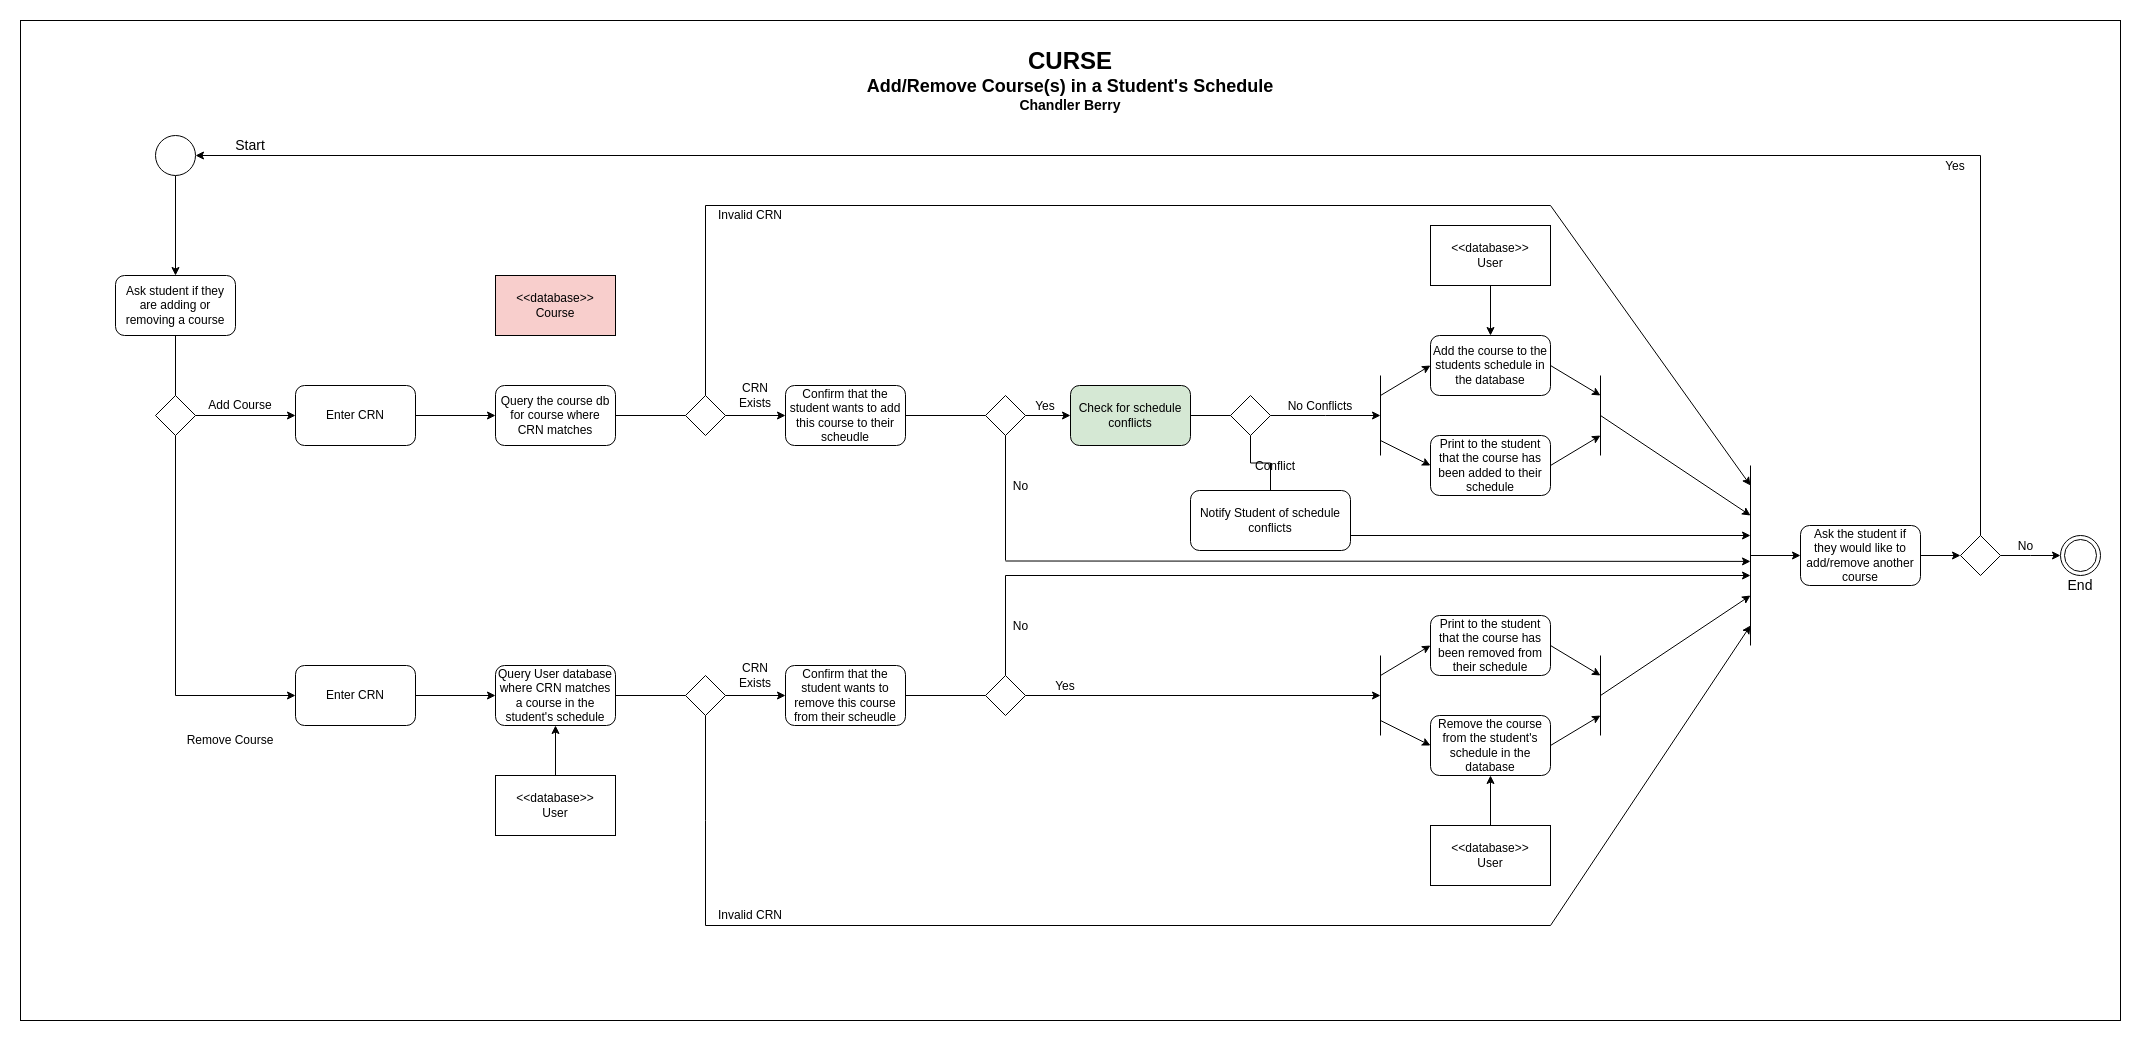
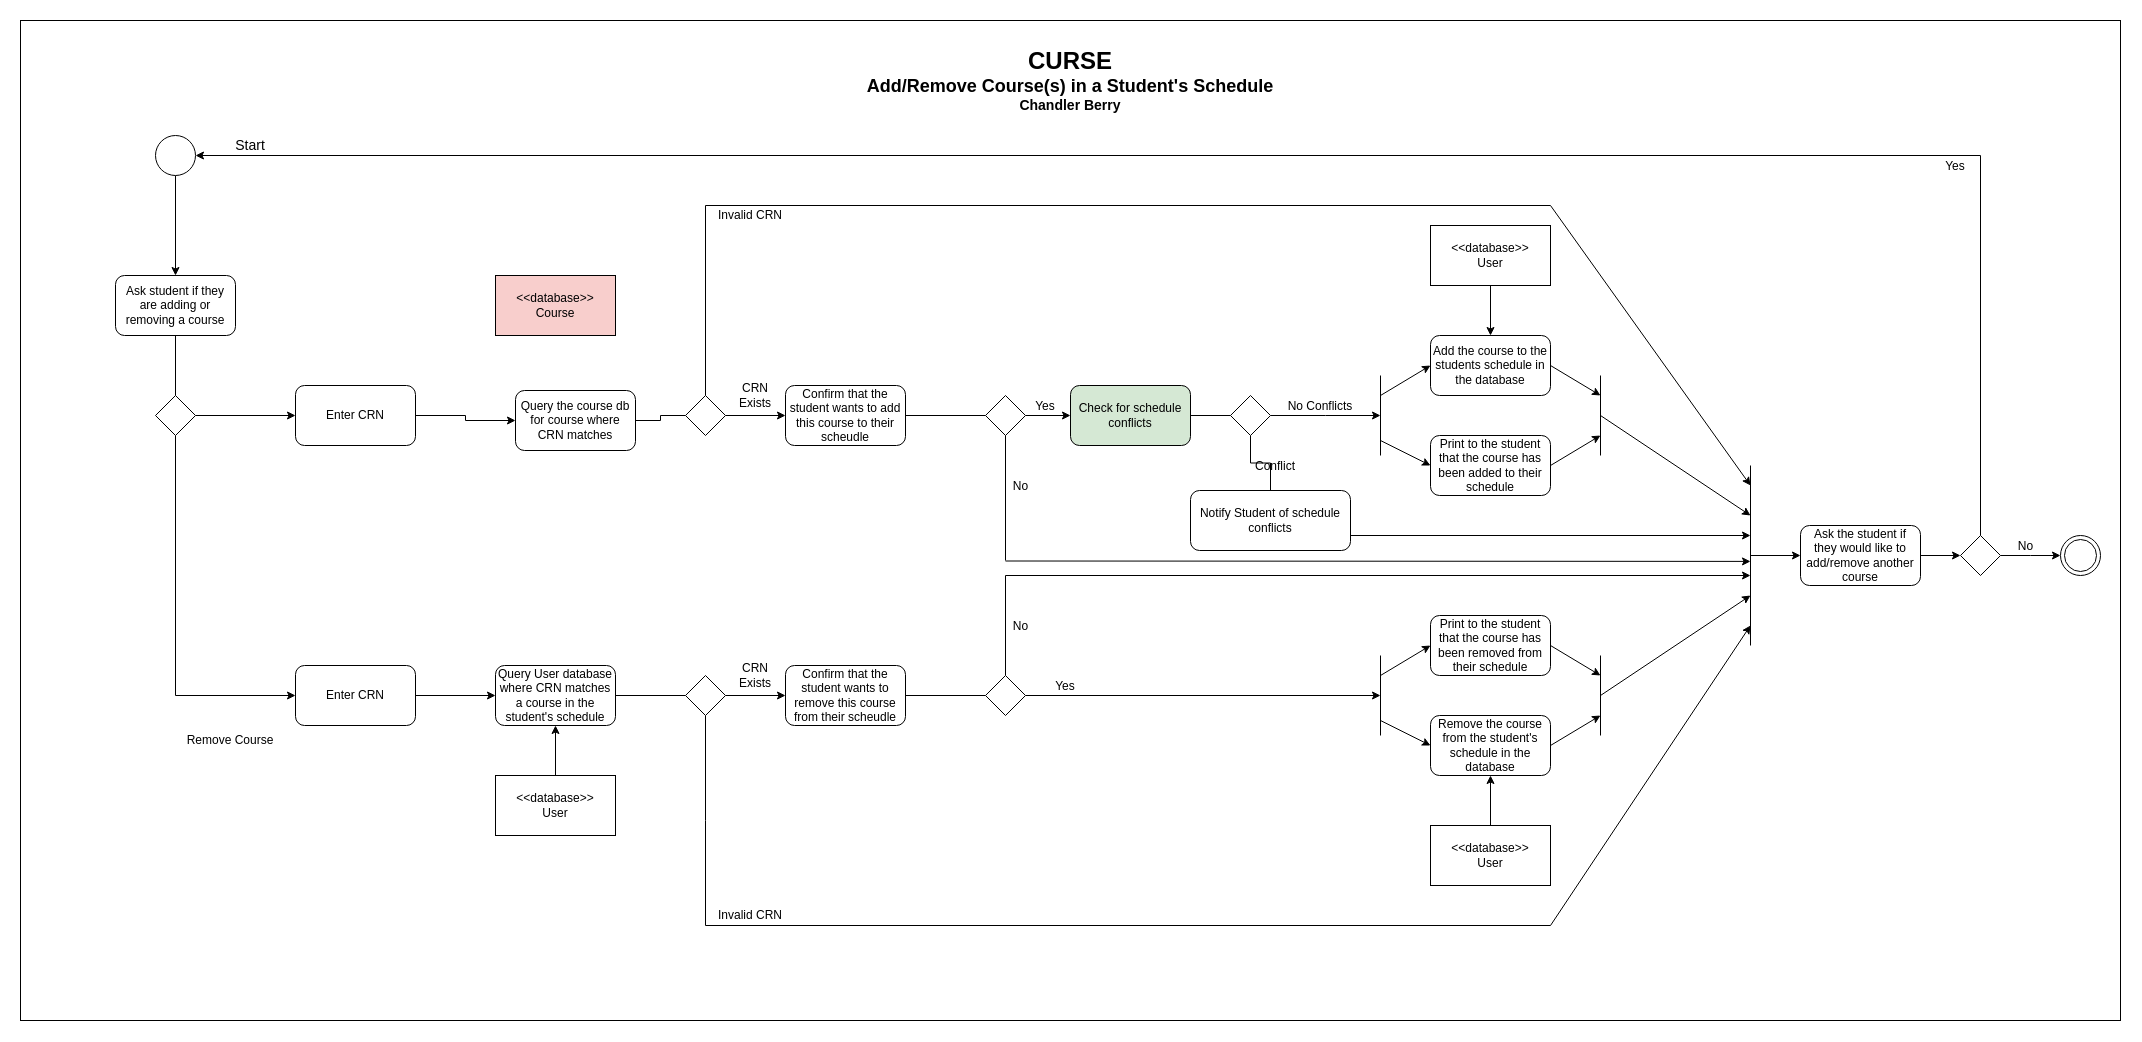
node "Add Course": removed
node "Query the course db for course where CRN matches": moved (556, 416) -> (576, 421)
node "End": removed
